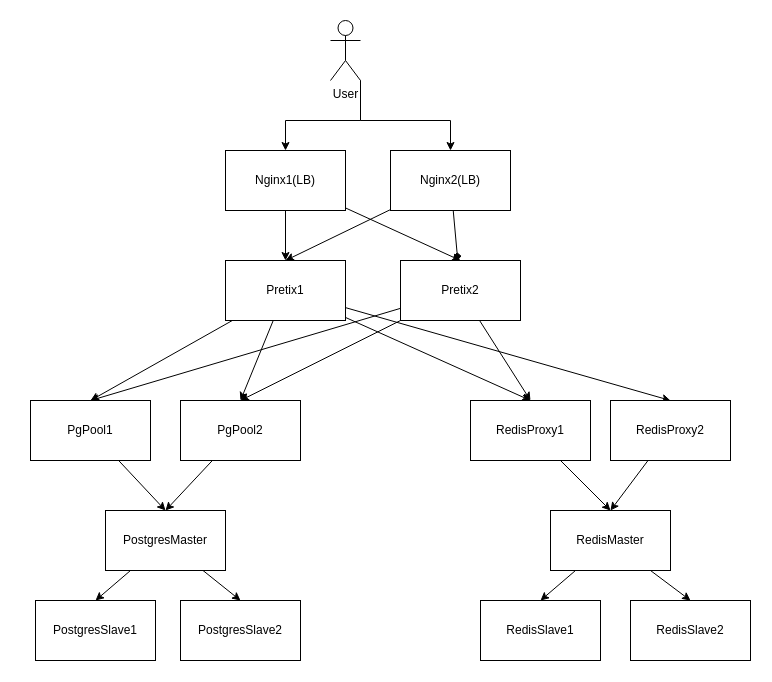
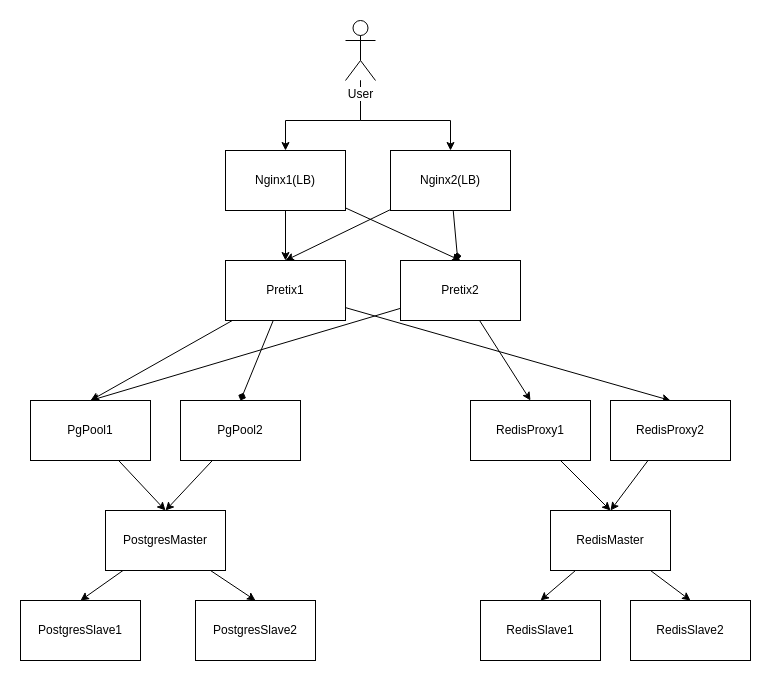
node "User": moved (346, 51) -> (361, 51)
edge "Pretix1" -> "RedisProxy1": removed
edge "Pretix2" -> "PgPool2": removed
edge "Pretix1" -> "PgPool2": arrowhead classic -> diamond
node "PostgresSlave1": moved (96, 631) -> (81, 631)
node "PostgresSlave2": moved (241, 631) -> (256, 631)
